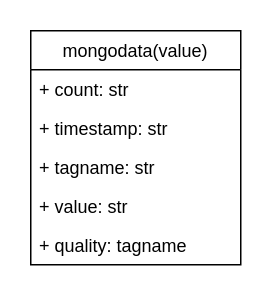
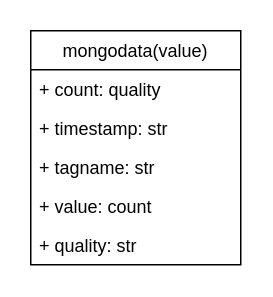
node "+ count: str": label "+ count: str" -> "+ count: quality"
node "+ value: str": label "+ value: str" -> "+ value: count"
node "+ quality: tagname": label "+ quality: tagname" -> "+ quality: str"
